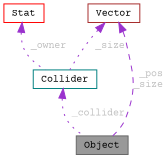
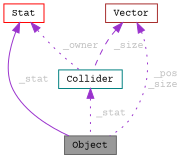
edge "Collider" -> "Vector": style dotted -> dashed
edge "Object" -> "Vector": style dashed -> dotted
edge "Object" -> "Stat": added, label "_stat"
edge "Object" -> "Collider": label " _collider" -> " _stat"
